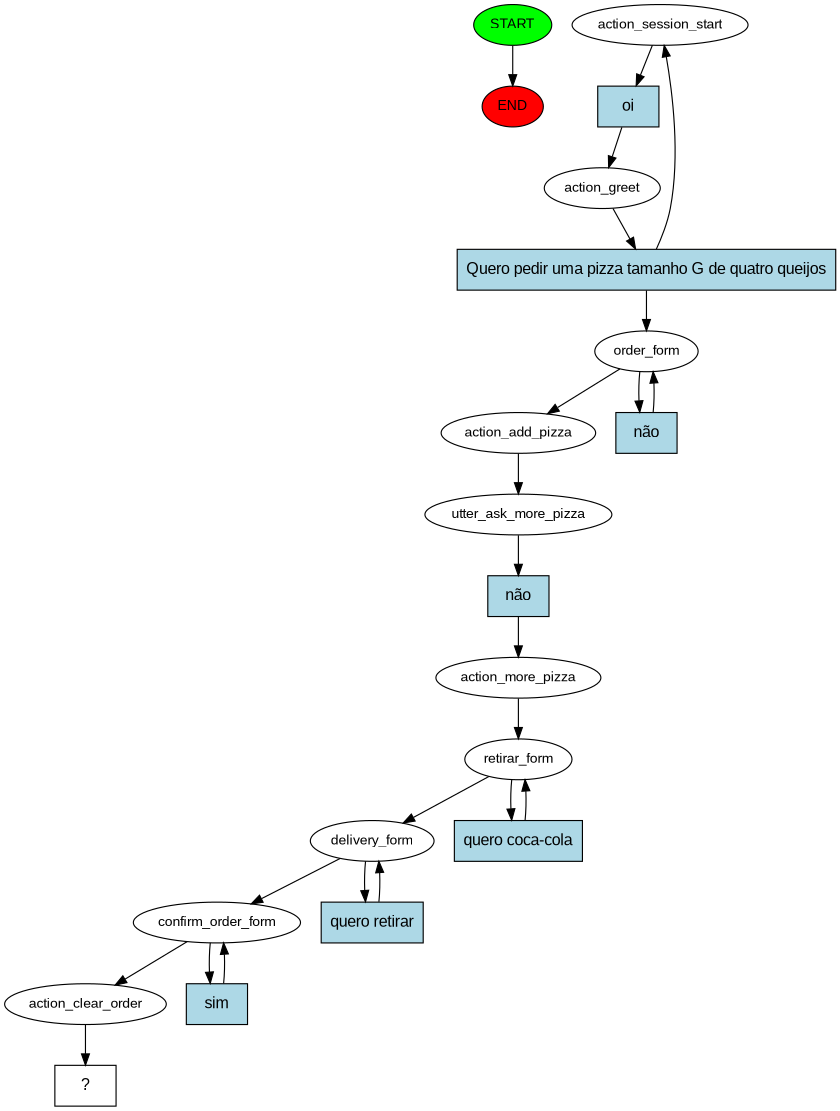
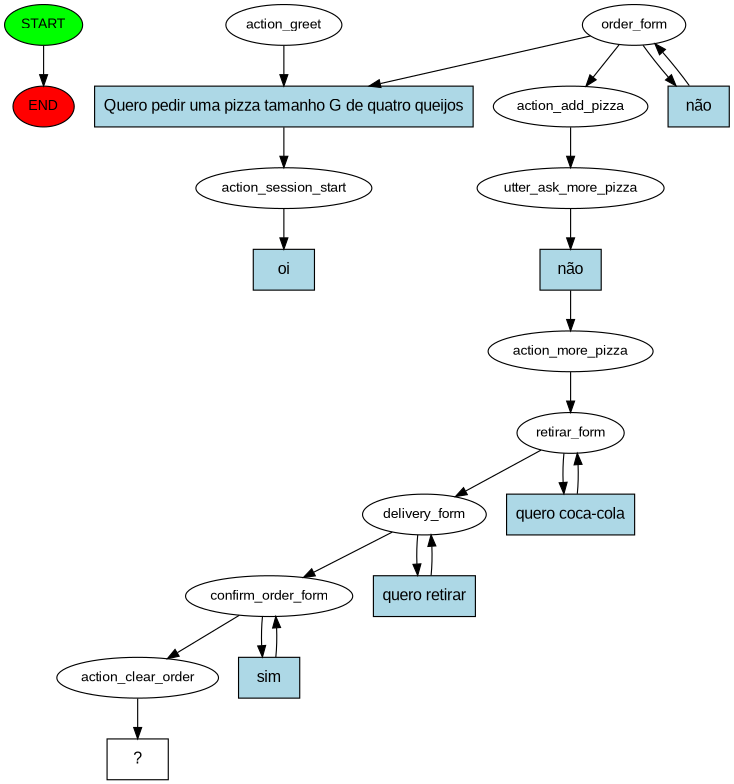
edge "oi" -> "action_greet": removed
edge "Quero pedir uma pizza tamanho G de quatro queijos" -> "order_form": reversed
